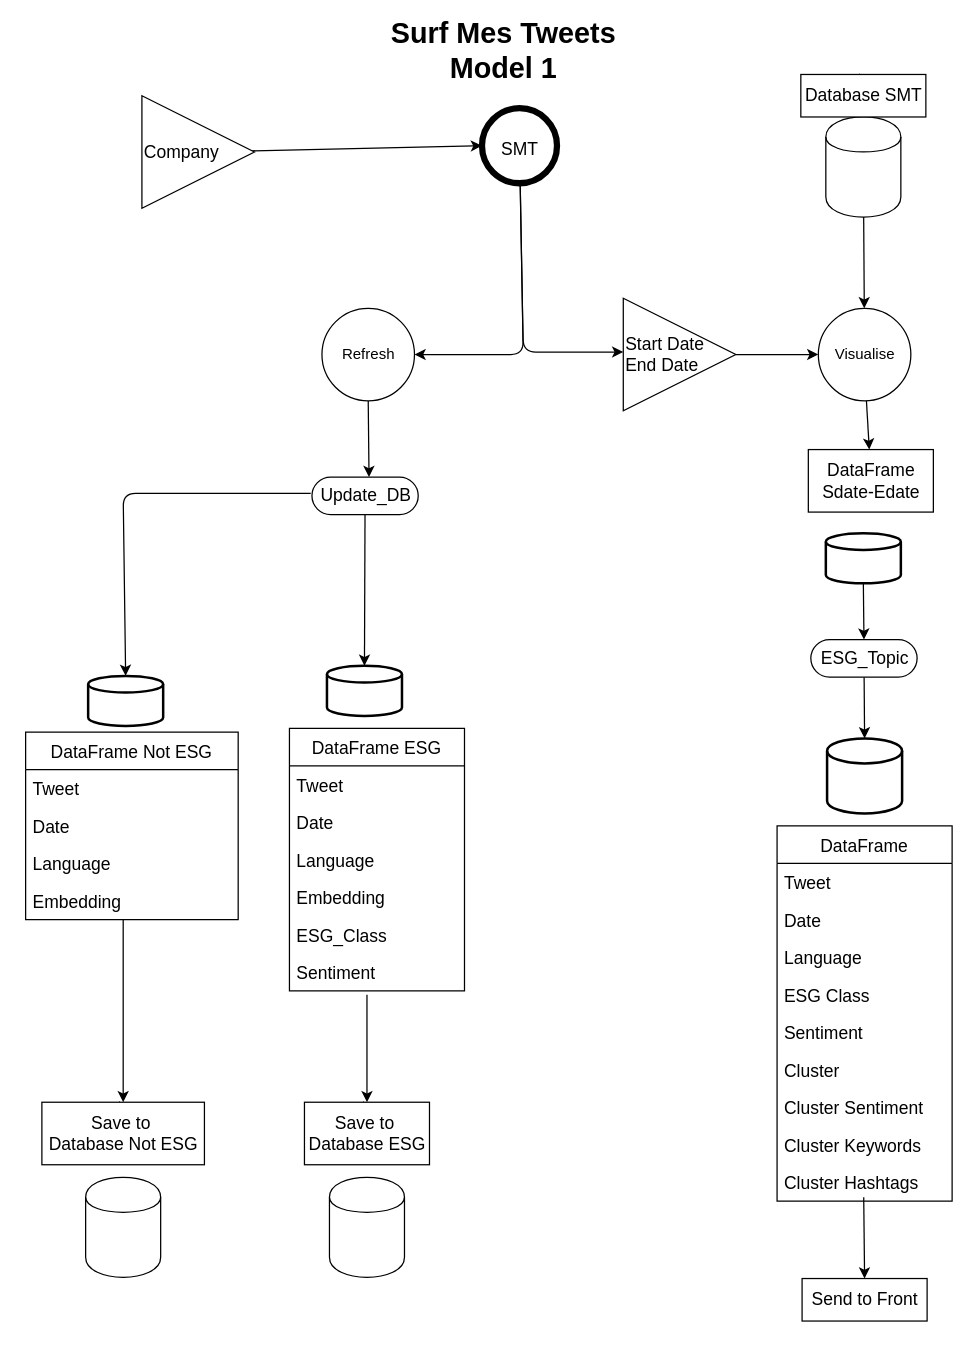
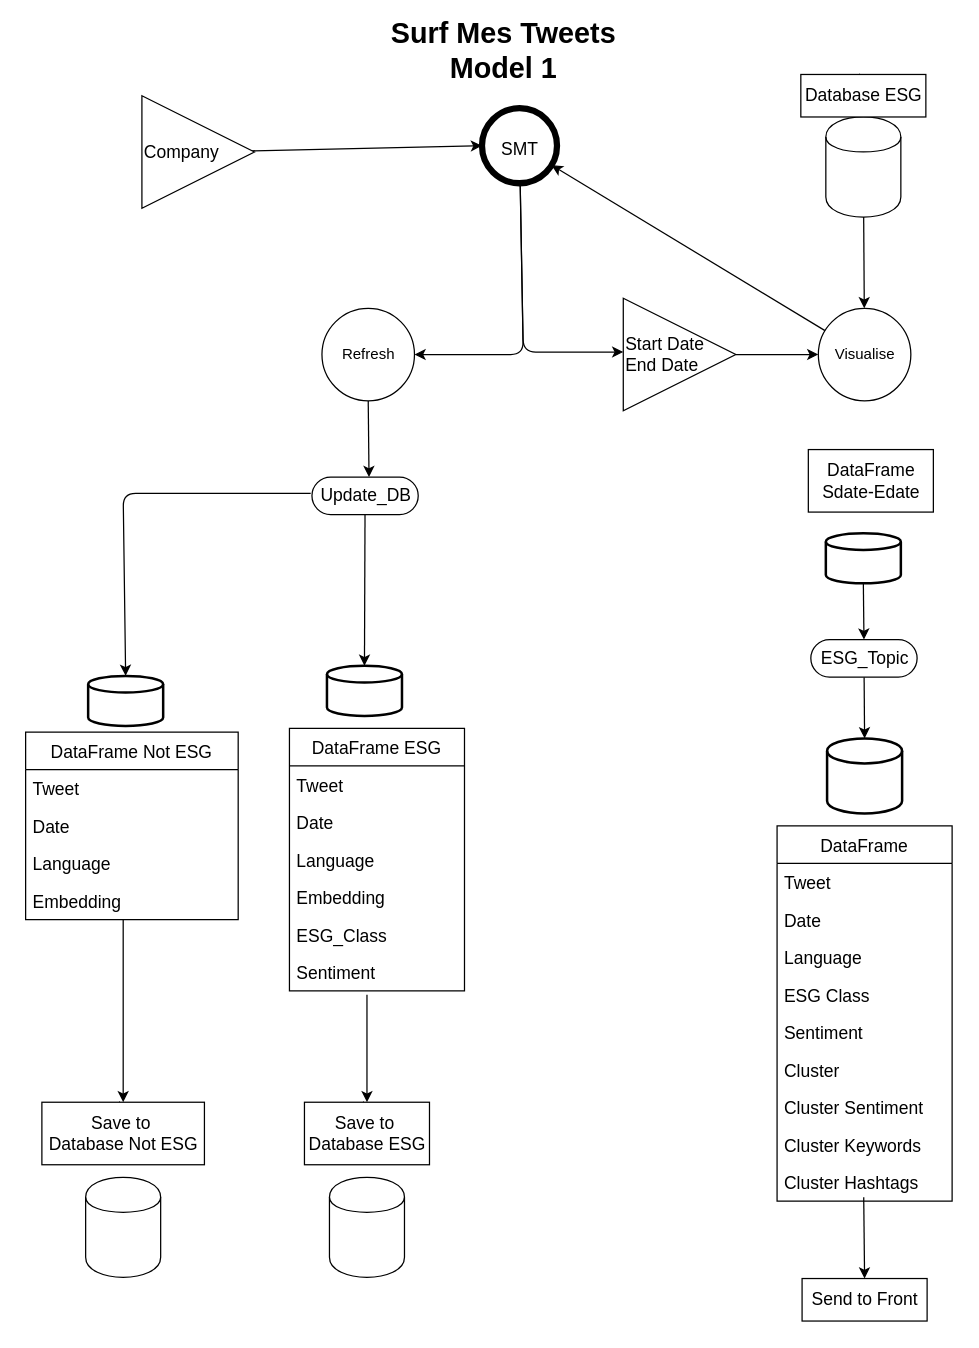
node "Database SMT": label "Database SMT" -> "Database ESG"
edge "Visualise" -> "DataFrame Sdate-Edate": now "Visualise" -> "SMT"
